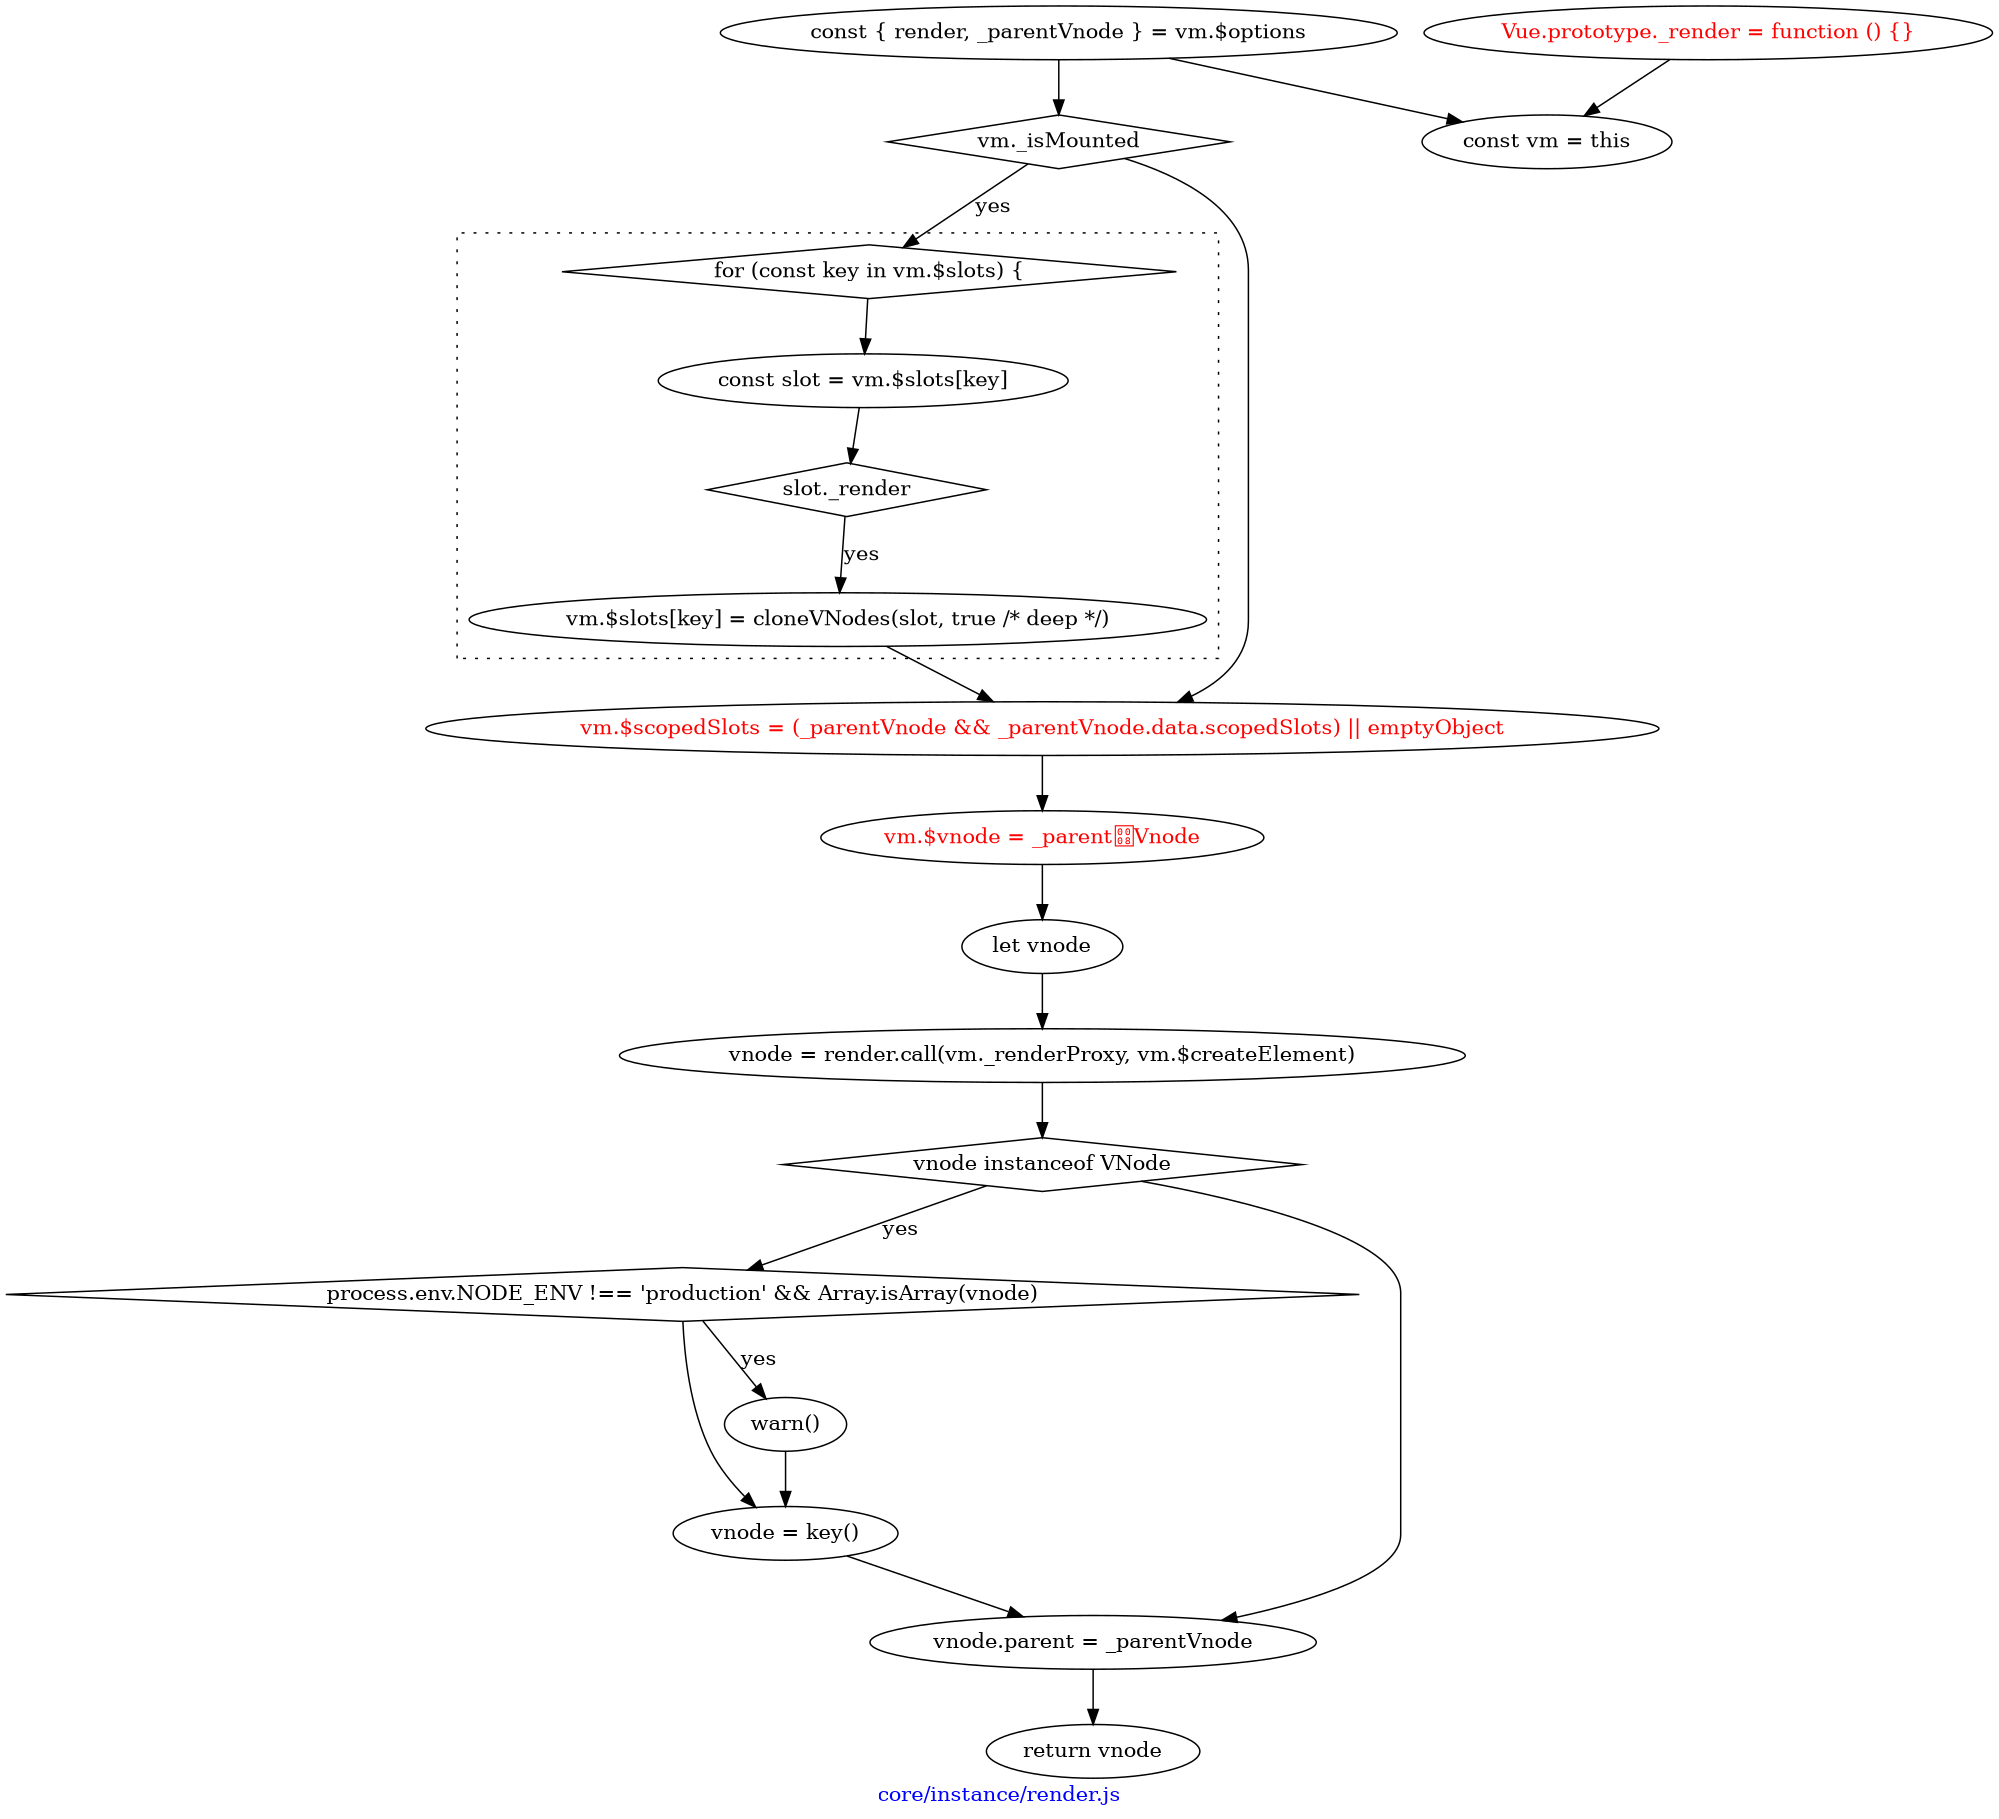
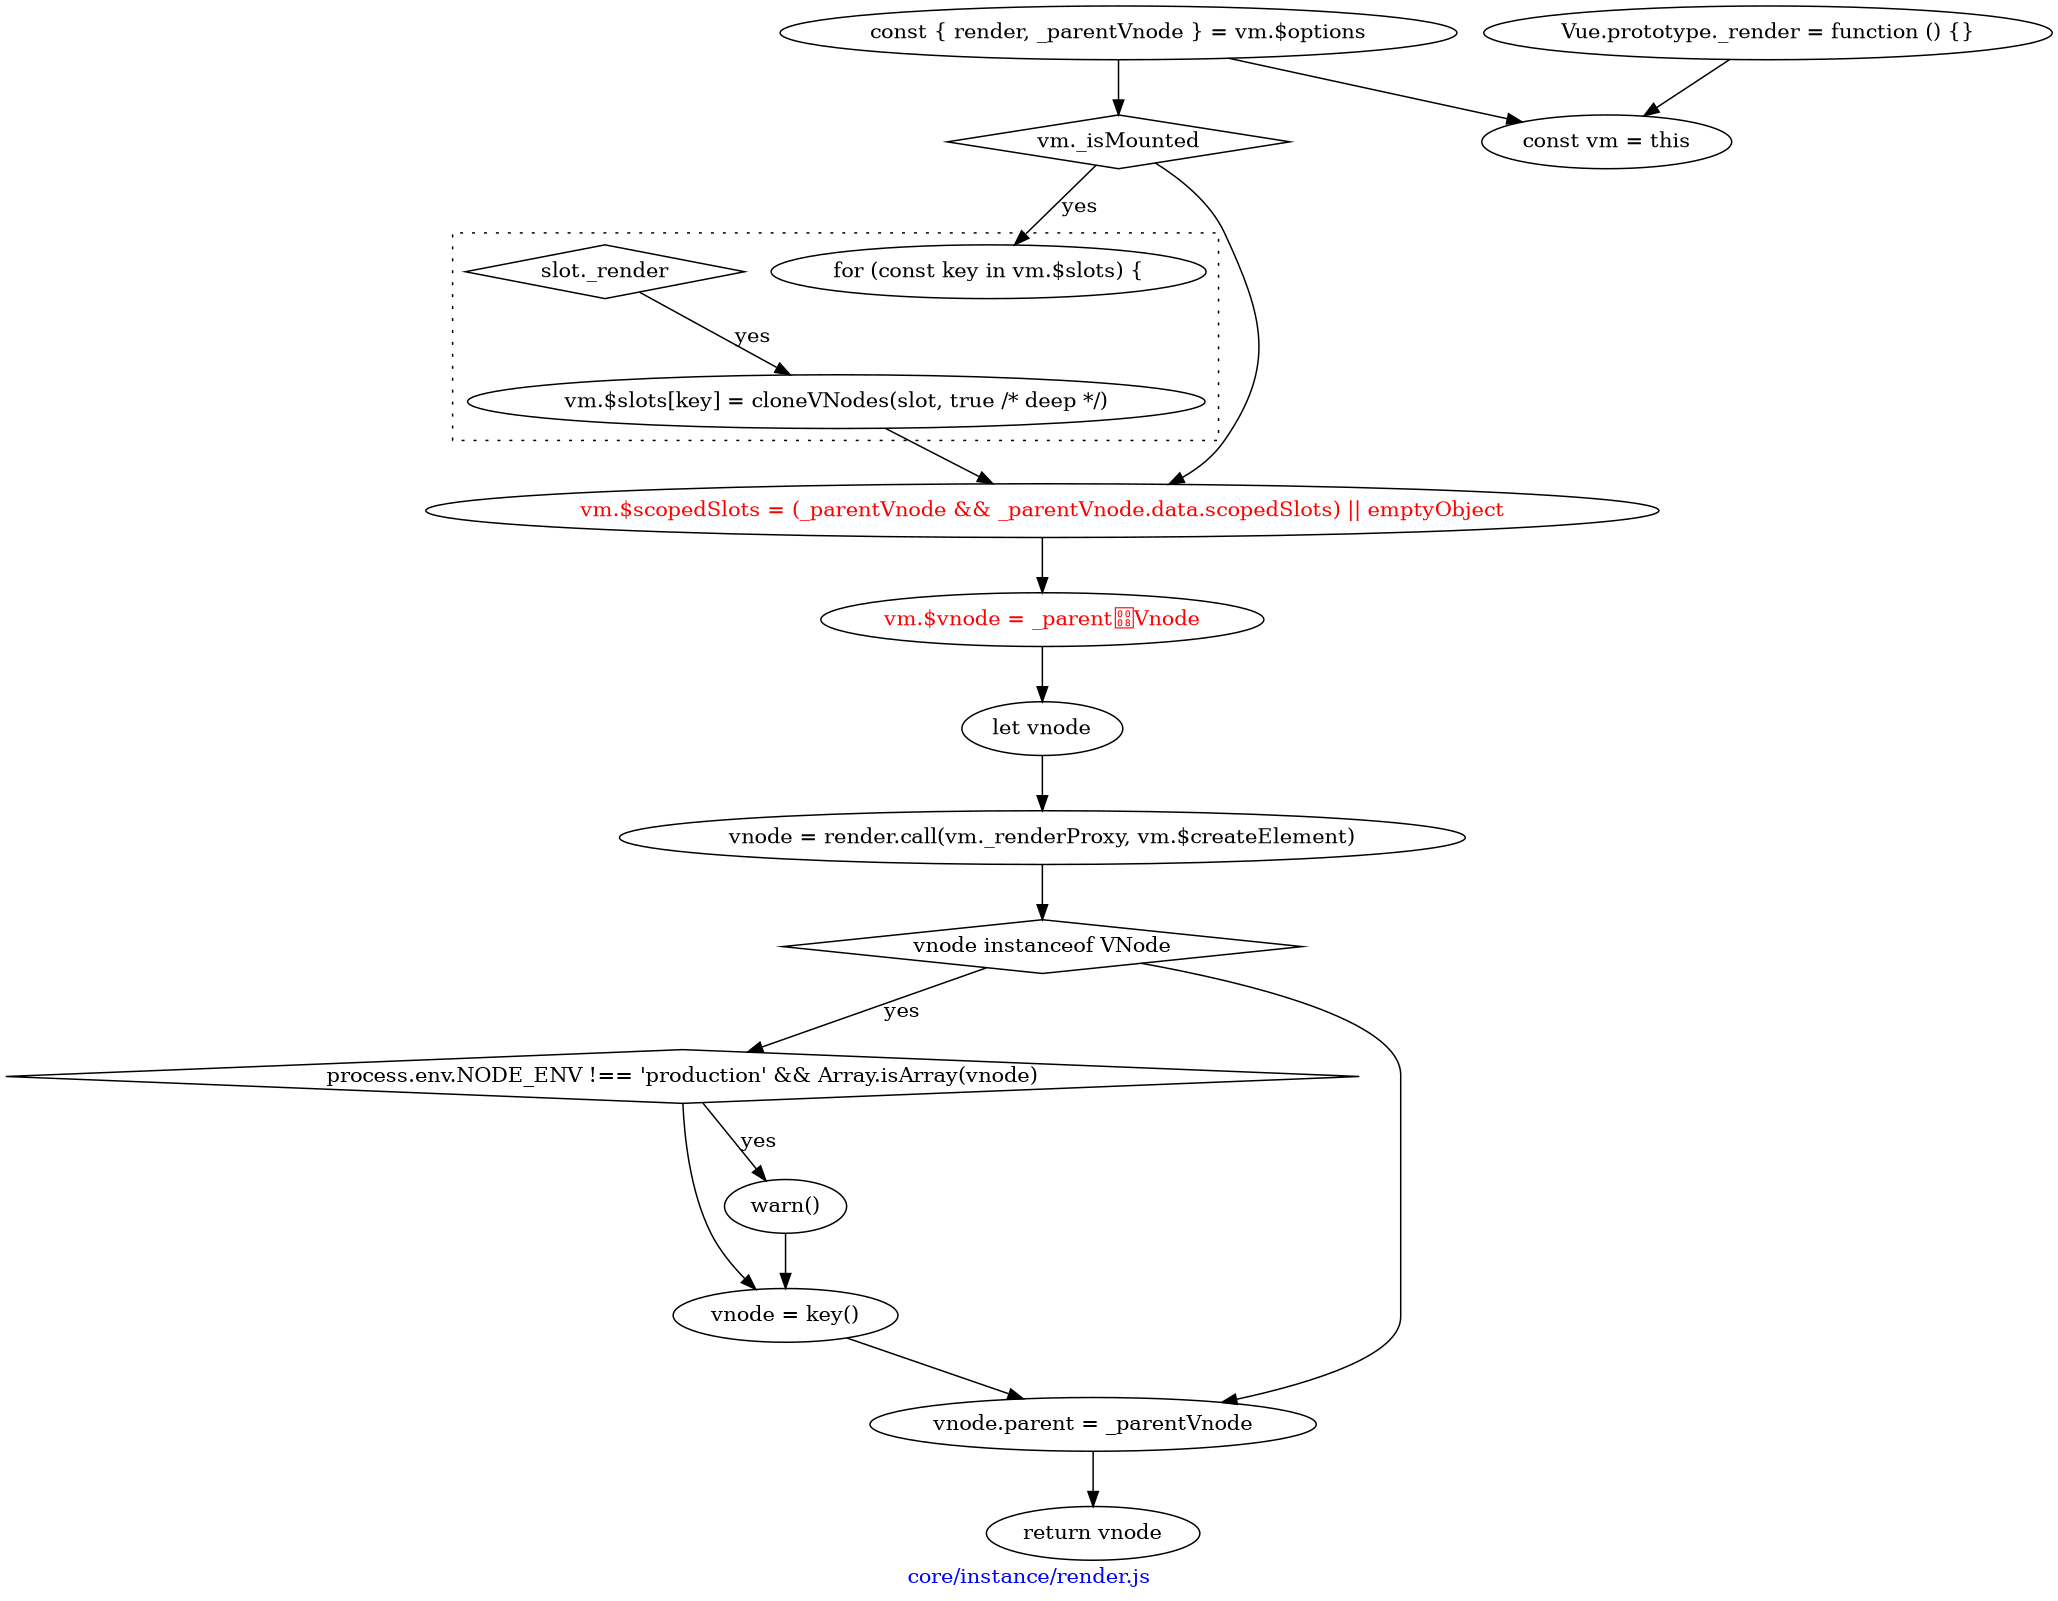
node "Vue.prototype._render = function () {}": fontcolor red -> black
node "for (const key in vm.$slots) {": shape diamond -> ellipse
node "const slot = vm.$slots[key]": removed
